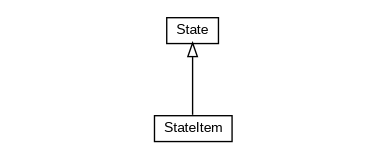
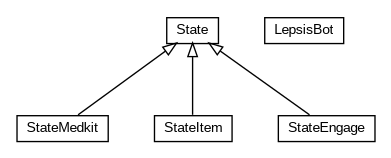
node "LepsisBot": added
node "StateMedkit": added
node "StateEngage": added
